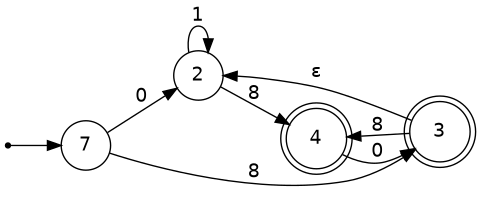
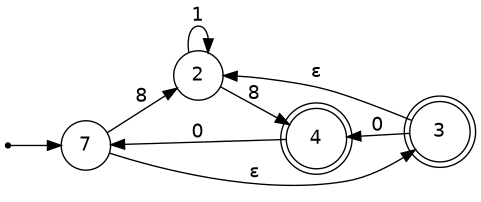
edge "7" -> "2": label "0" -> "8"
edge "3" -> "4": label "8" -> "0"
edge "4" -> "3": now "4" -> "7"
edge "7" -> "3": label "8" -> "ε"
